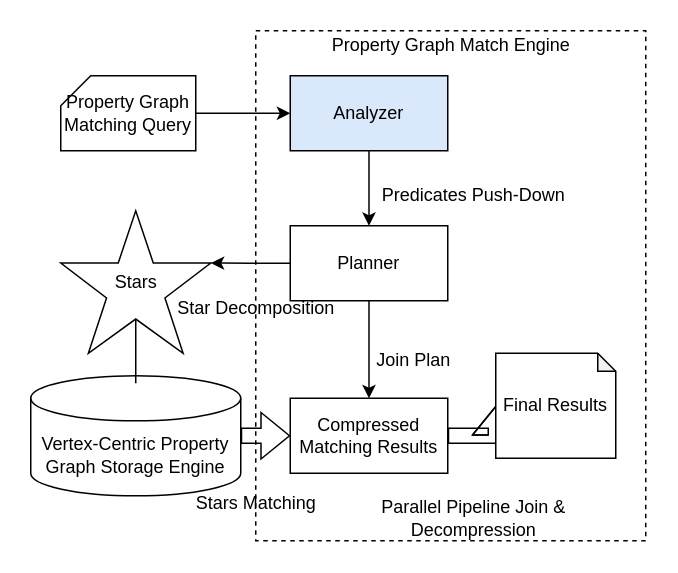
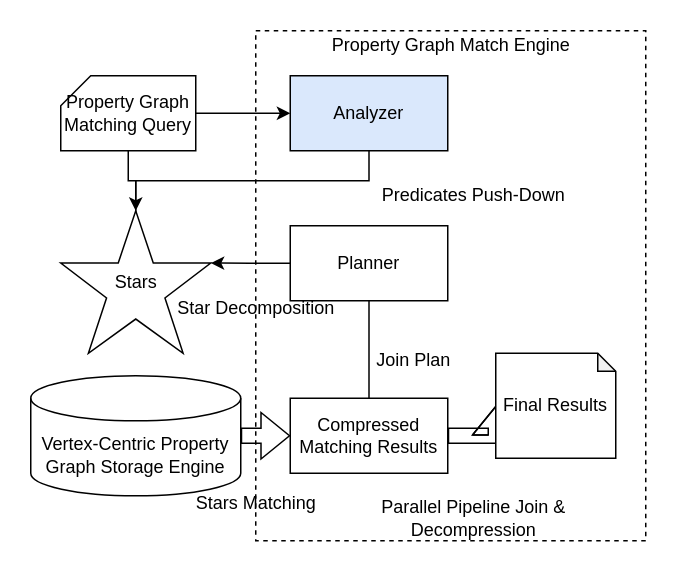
edge "Analyzer" -> "Planner": now "Analyzer" -> "Stars"
edge "Stars" -- "Vertex-Centric Property Graph Storage Engine": now "Stars" -- "Property Graph Matching Query"
edge "Planner" -> "Compressed Matching Results": arrowhead classic -> none
